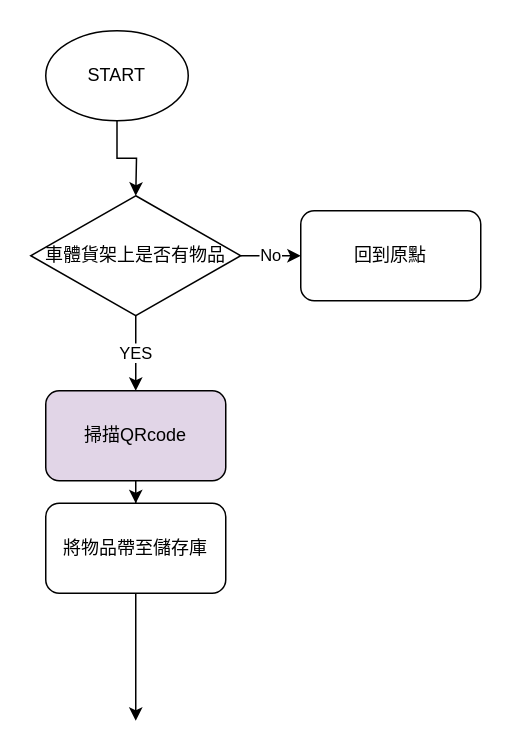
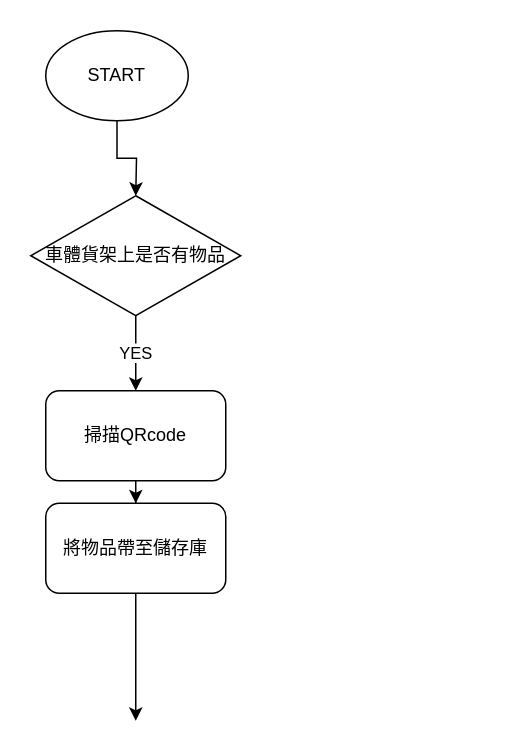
edge "車體貨架上是否有物品" -> "回到原點": removed, label "No"
node "回到原點": removed
node "掃描QRcode": fillcolor #e1d5e7 -> #ffffff
